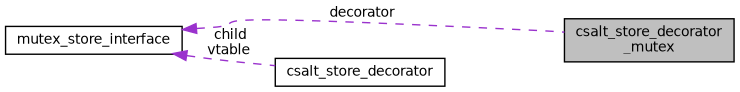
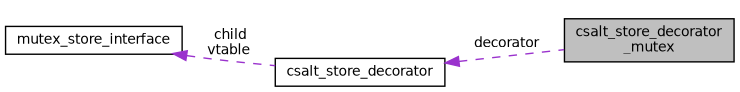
edge "csalt_store_decorator _mutex" -> "mutex_store_interface": now "csalt_store_decorator _mutex" -> "csalt_store_decorator"
